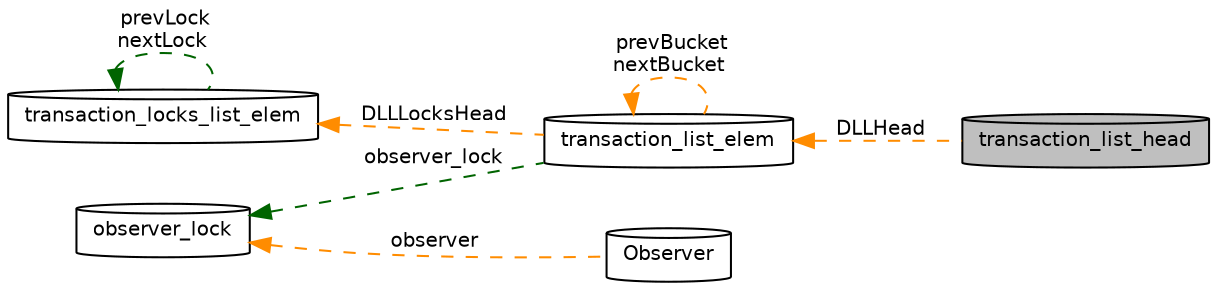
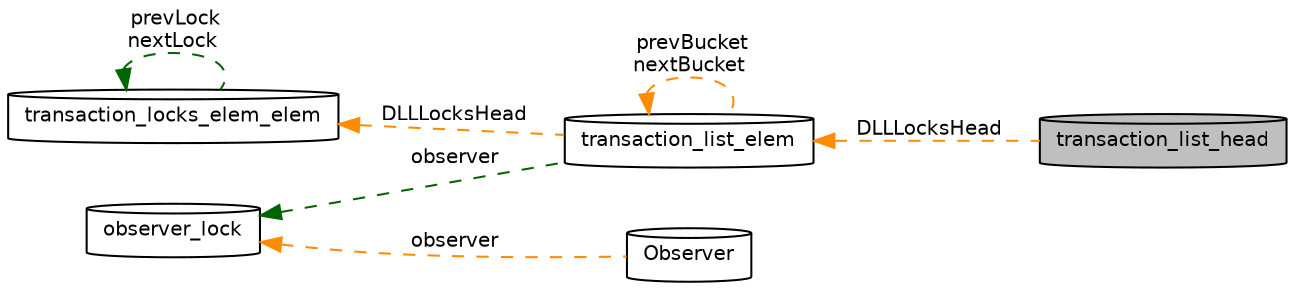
node "transaction_locks_list_elem": label "transaction_locks_list_elem" -> "transaction_locks_elem_elem"
edge "transaction_list_head" -> "transaction_list_elem": label " DLLHead" -> " DLLLocksHead"
edge "transaction_list_elem" -> "observer_lock": label " observer_lock" -> " observer"
